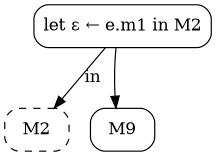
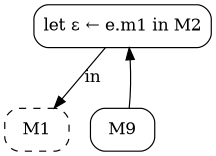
edge "let ε ← e.m1 in M2" -> "M9": reversed
node "M2": label "M2" -> "M1"
